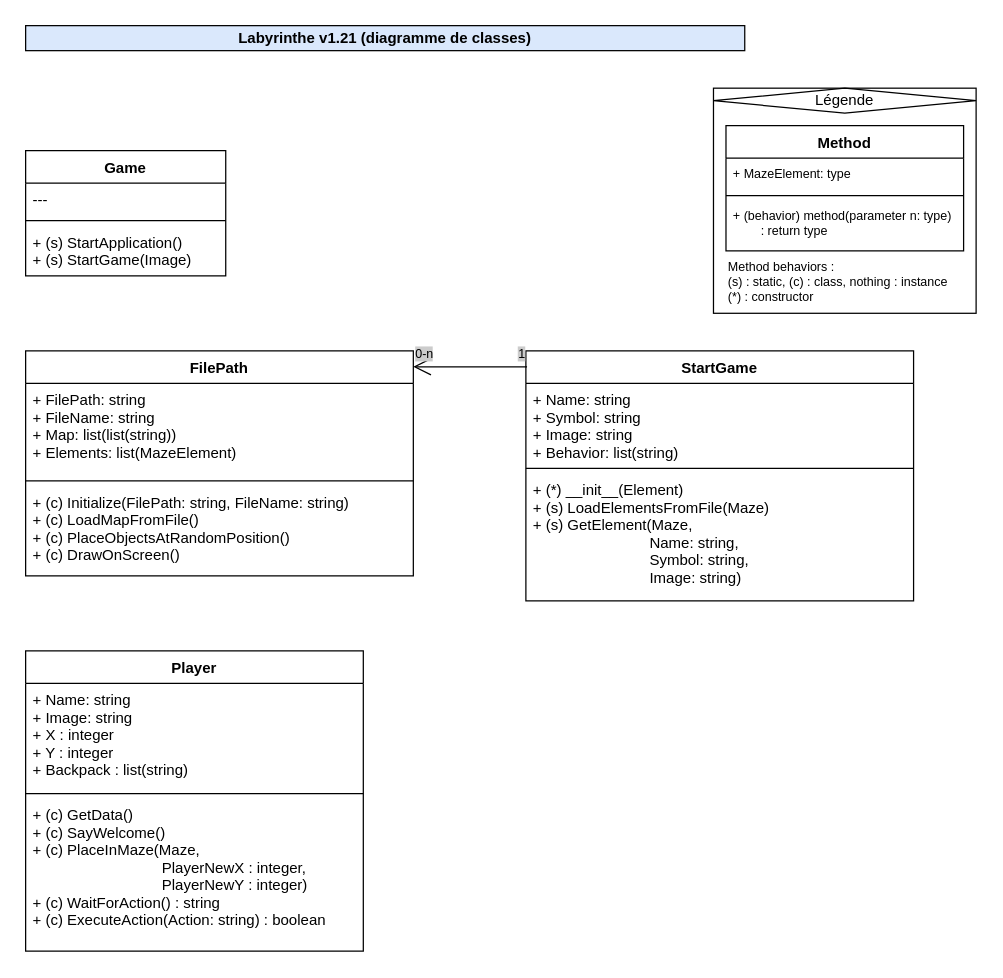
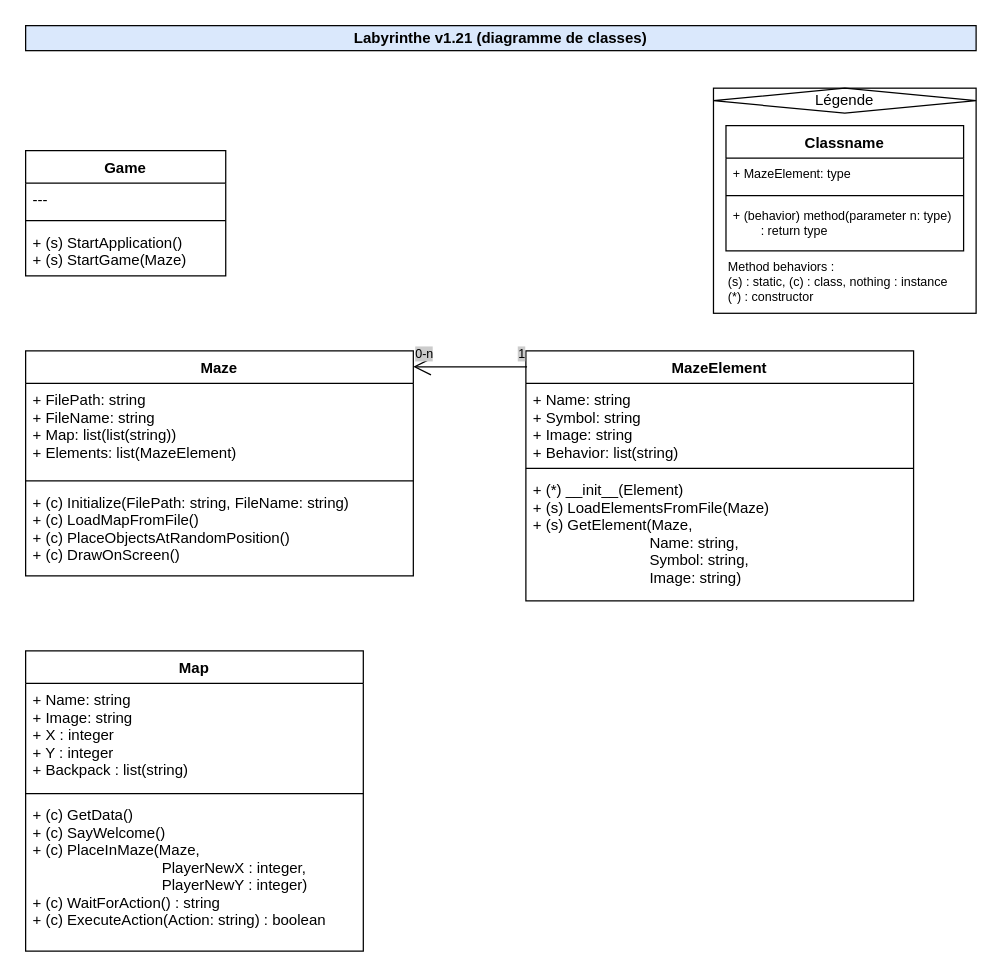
node "Labyrinthe v1.21 (diagramme de classes)": size 719x25 -> 950x25
node "Method": label "Method" -> "Classname"
node "+ (s) StartApplication() + (s) StartGame(Image)": label "+ (s) StartApplication() + (s) StartGame(Image)" -> "+ (s) StartApplication() + (s) StartGame(Maze)"
node "FilePath": label "FilePath" -> "Maze"
node "StartGame": label "StartGame" -> "MazeElement"
node "Player": label "Player" -> "Map"
